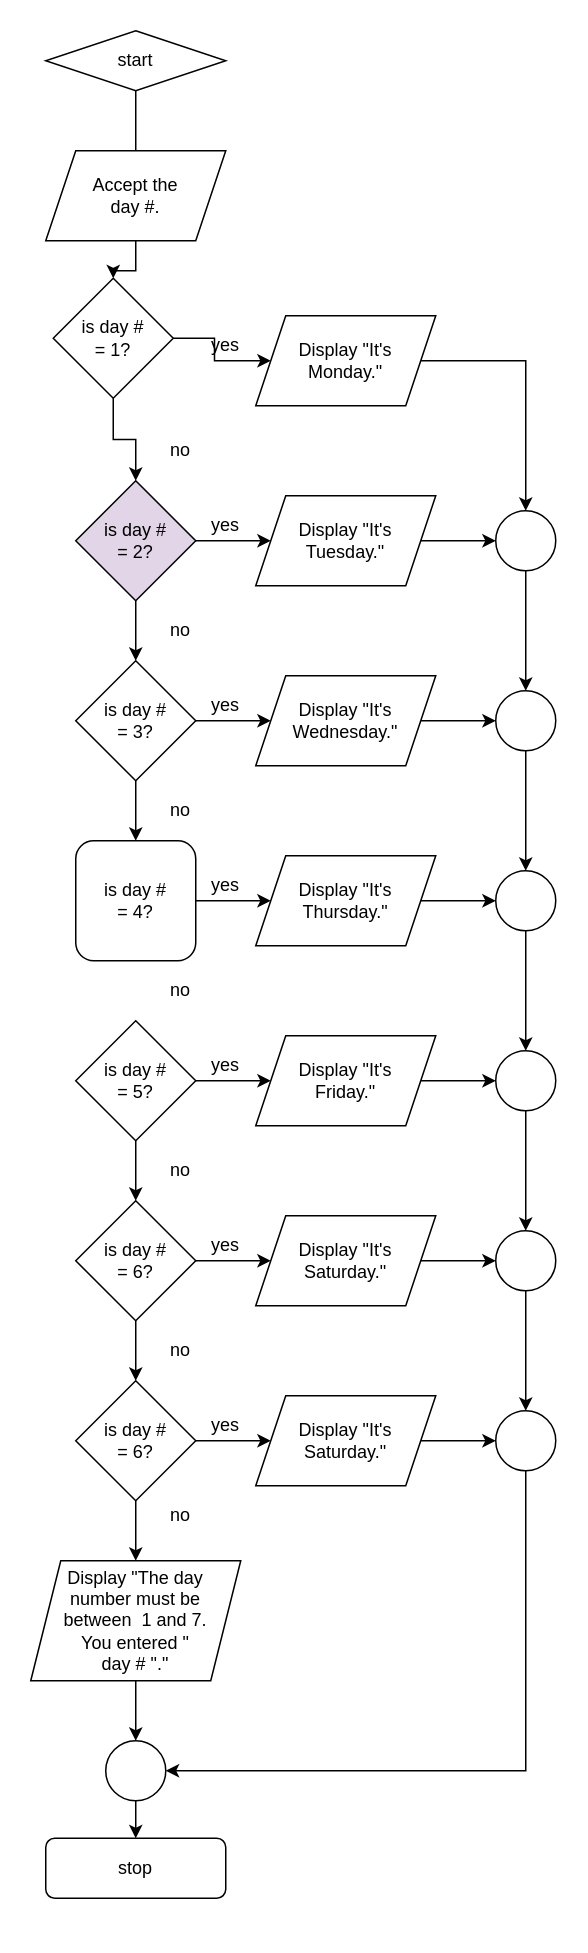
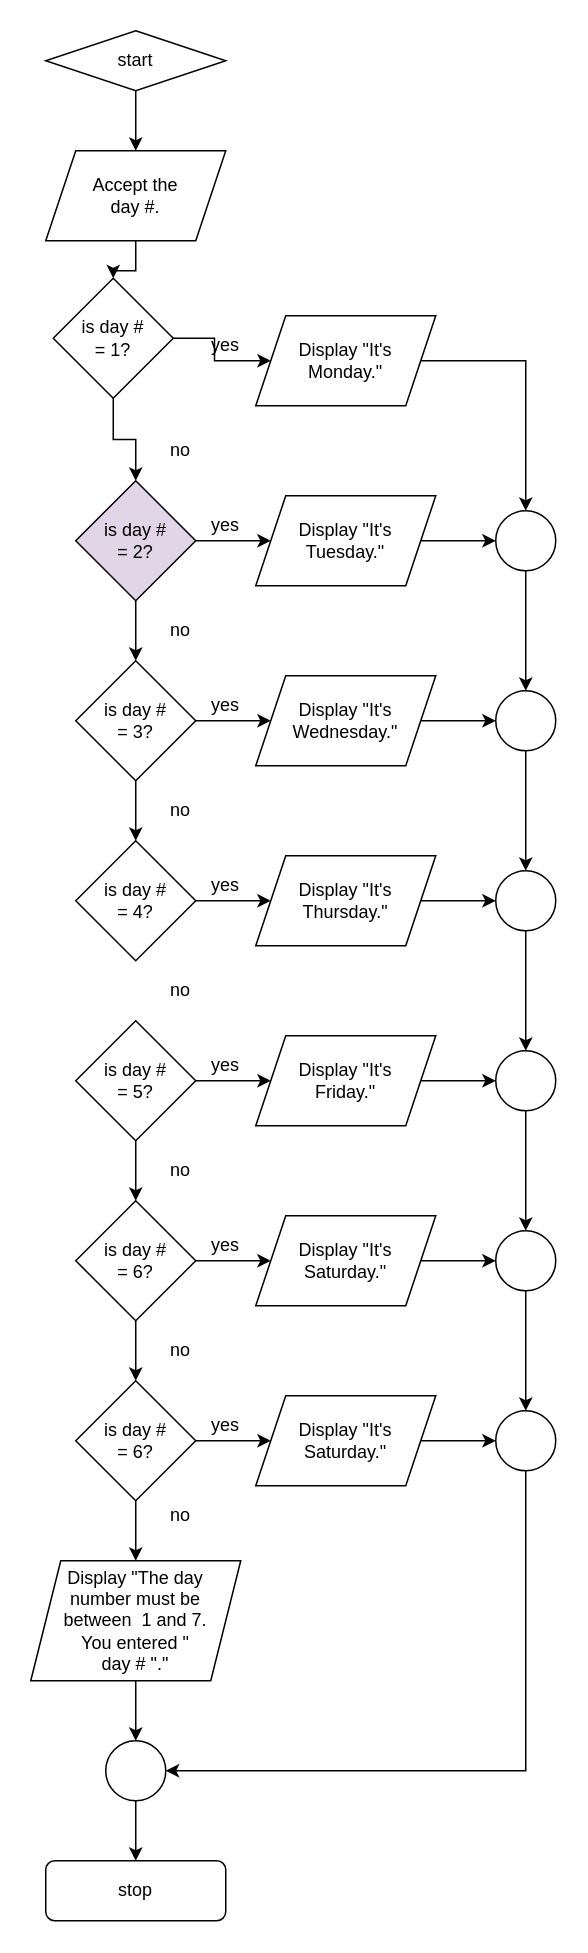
edge "start" -- "Accept the day #.": arrowhead none -> classic
node "is day # = 4?": shape rounded rectangle -> diamond
node "stop": moved (136, 1868) -> (136, 1891)
